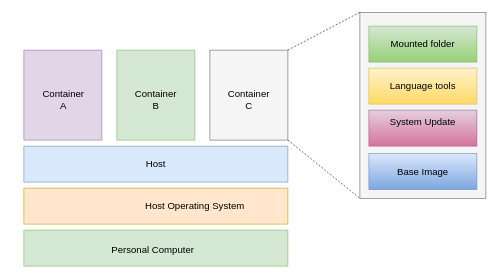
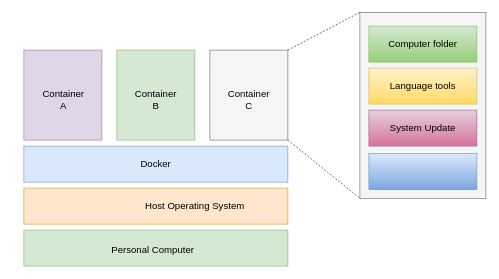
node "Mounted folder": label "Mounted folder" -> "Computer folder"
node "System Update": moved (423, 122) -> (423, 128)
node "Host": label "Host" -> "Docker"
node "Base Image": removed
